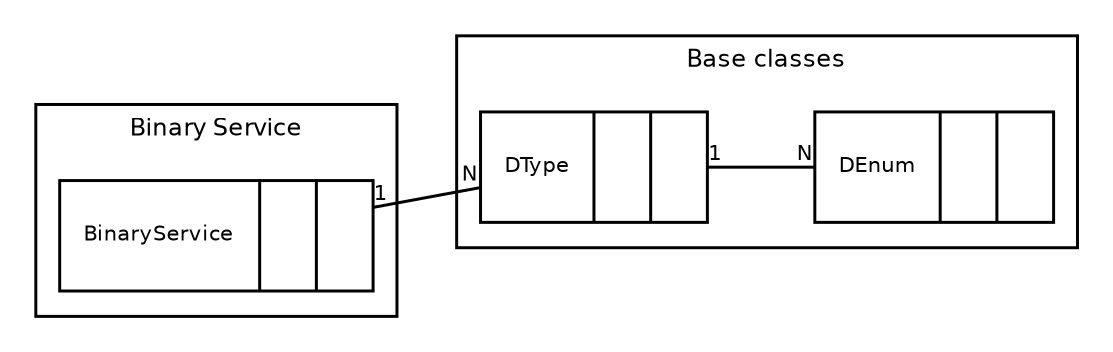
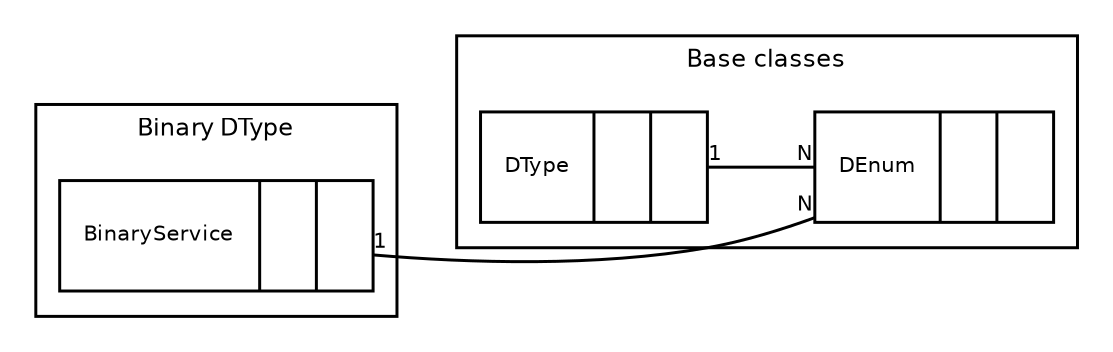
cluster "Binary Service": label "Binary Service" -> "Binary DType"
edge "DType" -- "BinaryService": now "DEnum" -- "BinaryService"
